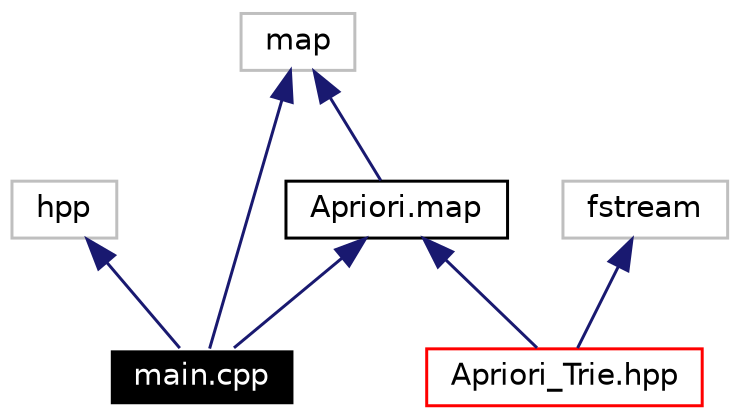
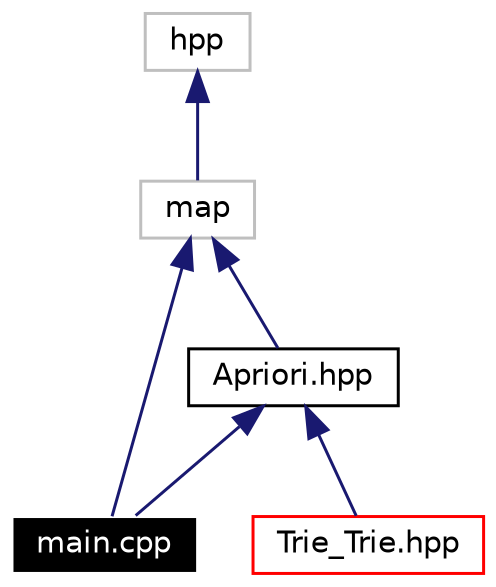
node "Apriori.map": label "Apriori.map" -> "Apriori.hpp"
node "fstream": removed
edge "main.cpp" -> "hpp": now "map" -> "hpp"
node "Apriori_Trie.hpp": label "Apriori_Trie.hpp" -> "Trie_Trie.hpp"
